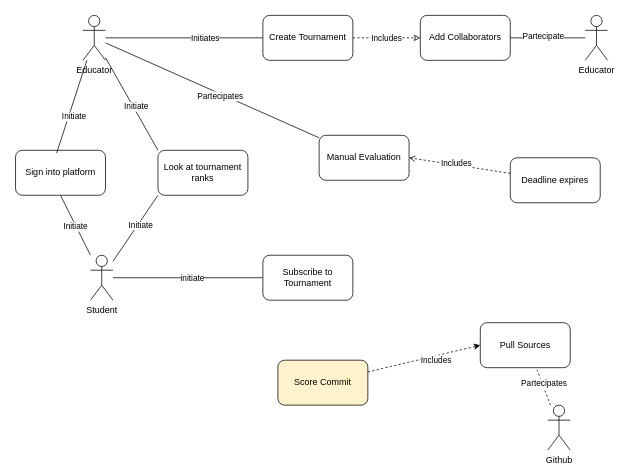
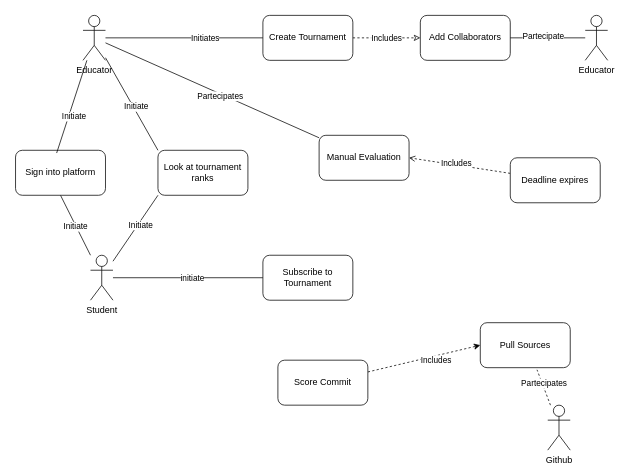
node "Score Commit": fillcolor #fff2cc -> #ffffff
